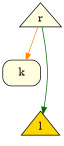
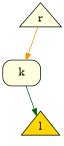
edge "r" -> "l": now "k" -> "l"
